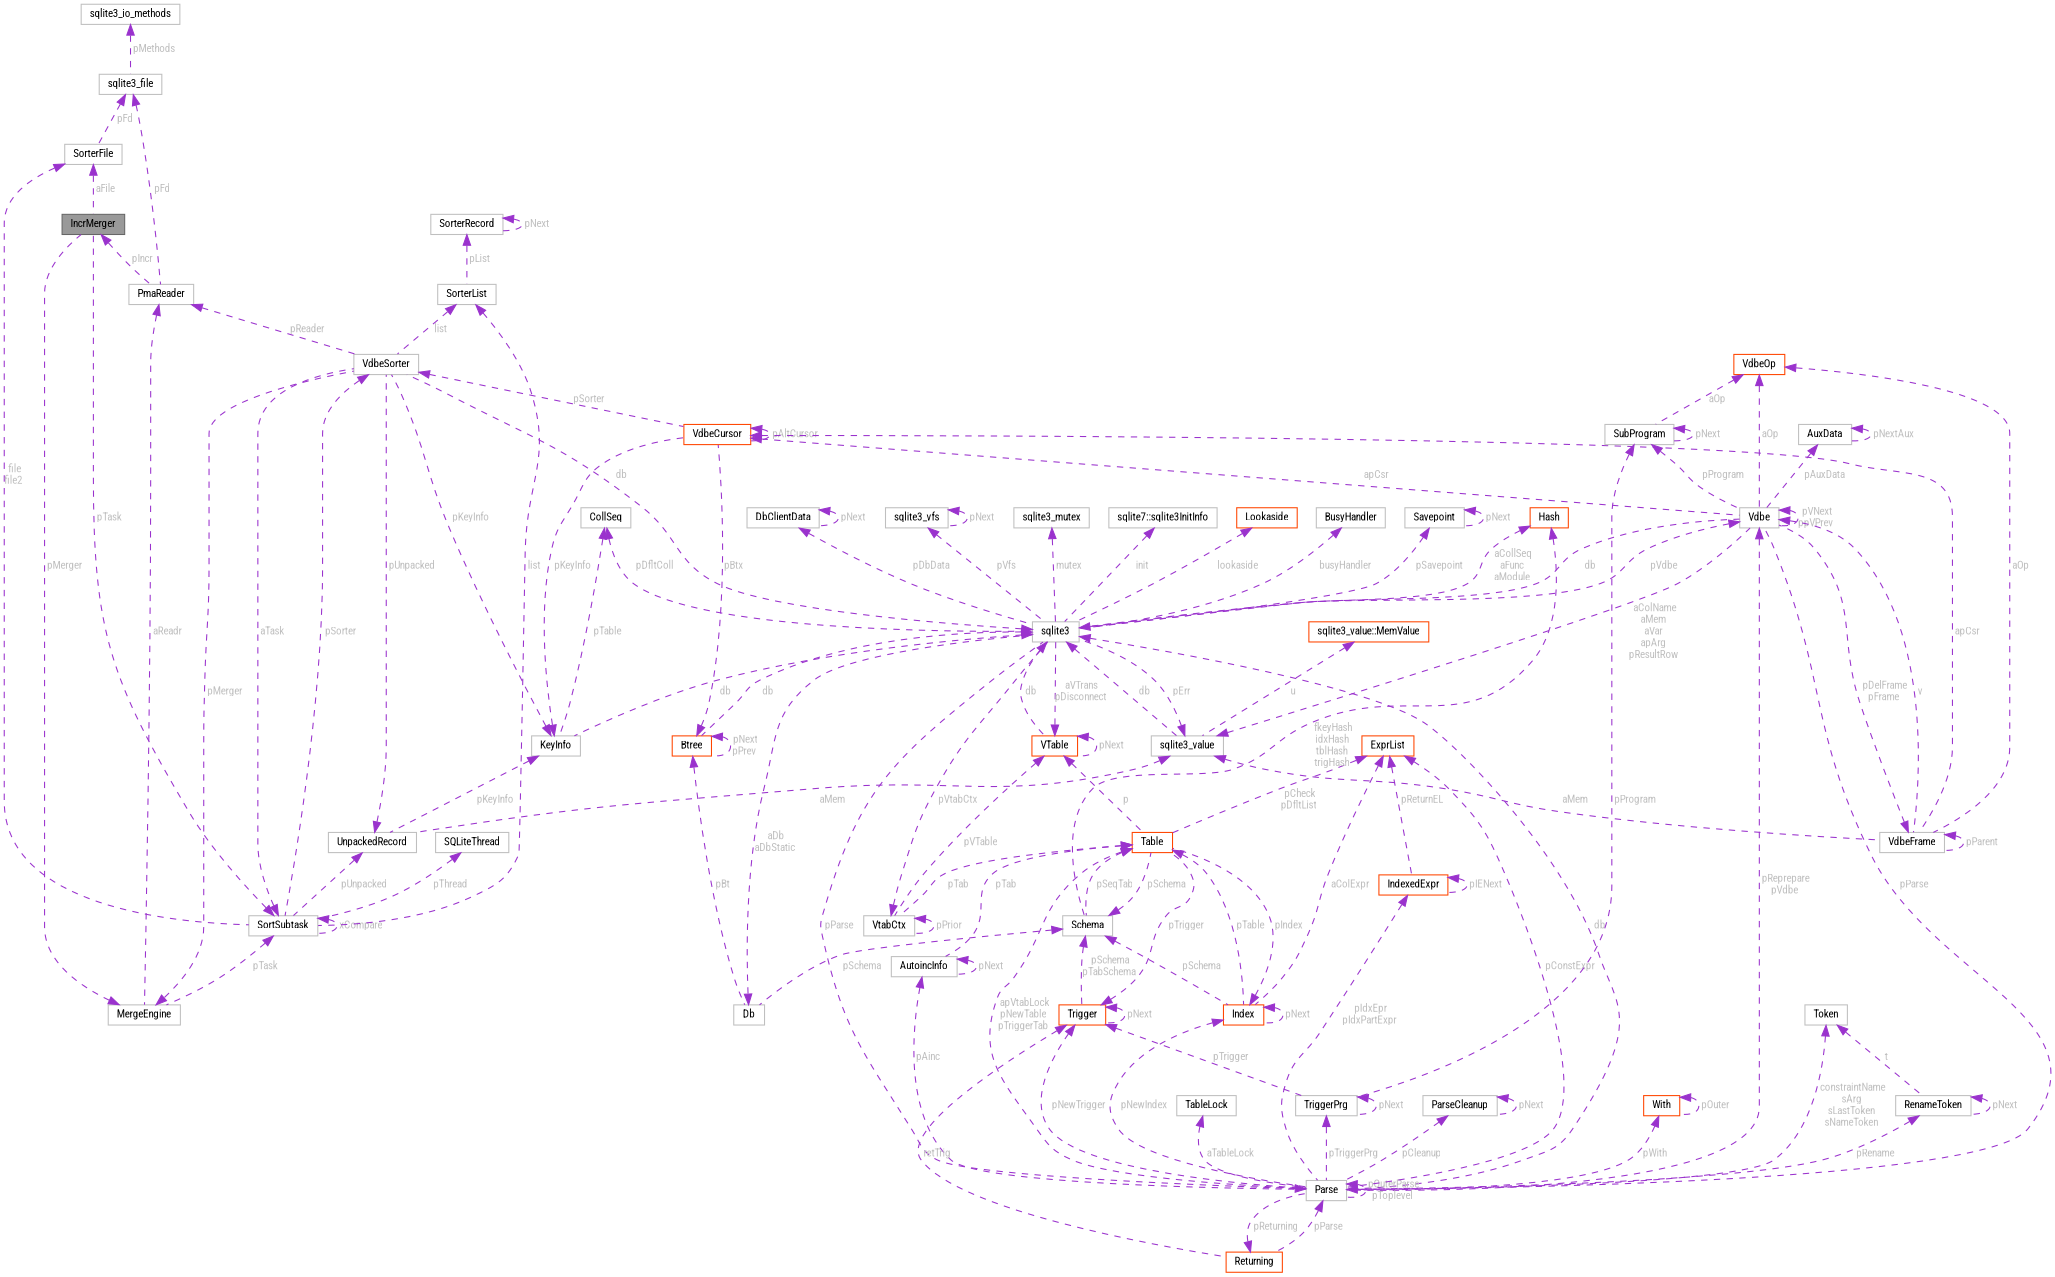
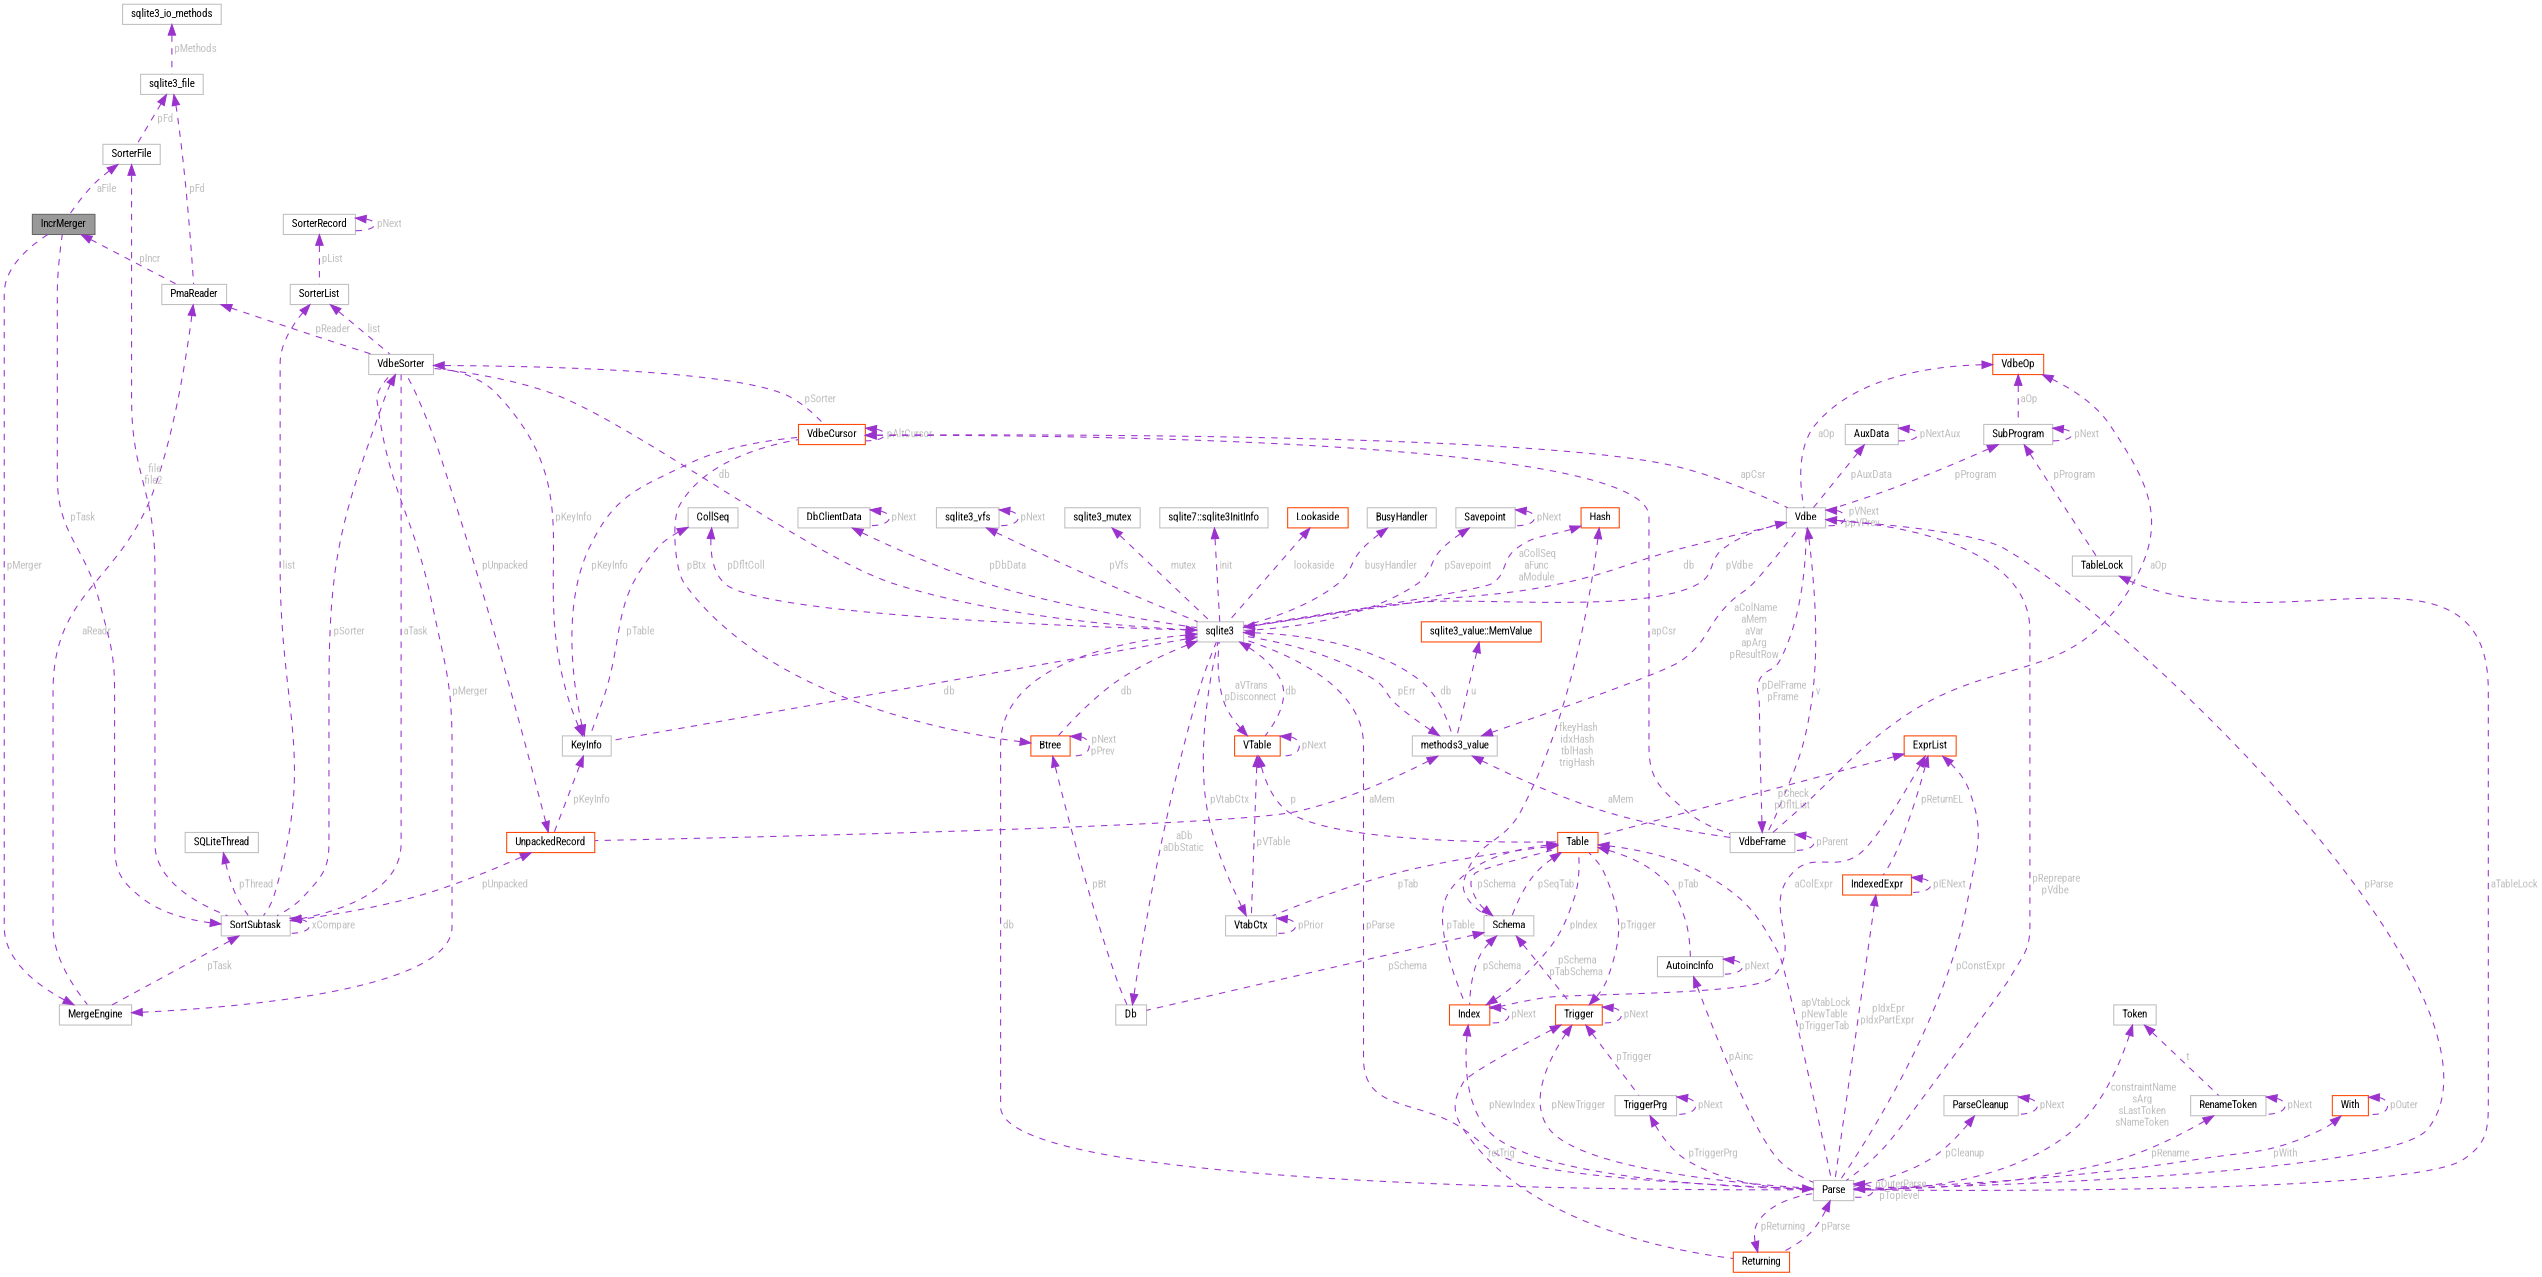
node "sqlite3_value": label "sqlite3_value" -> "methods3_value"
node "UnpackedRecord": color grey75 -> orangered
edge "TriggerPrg" -> "SubProgram": now "TableLock" -> "SubProgram"
